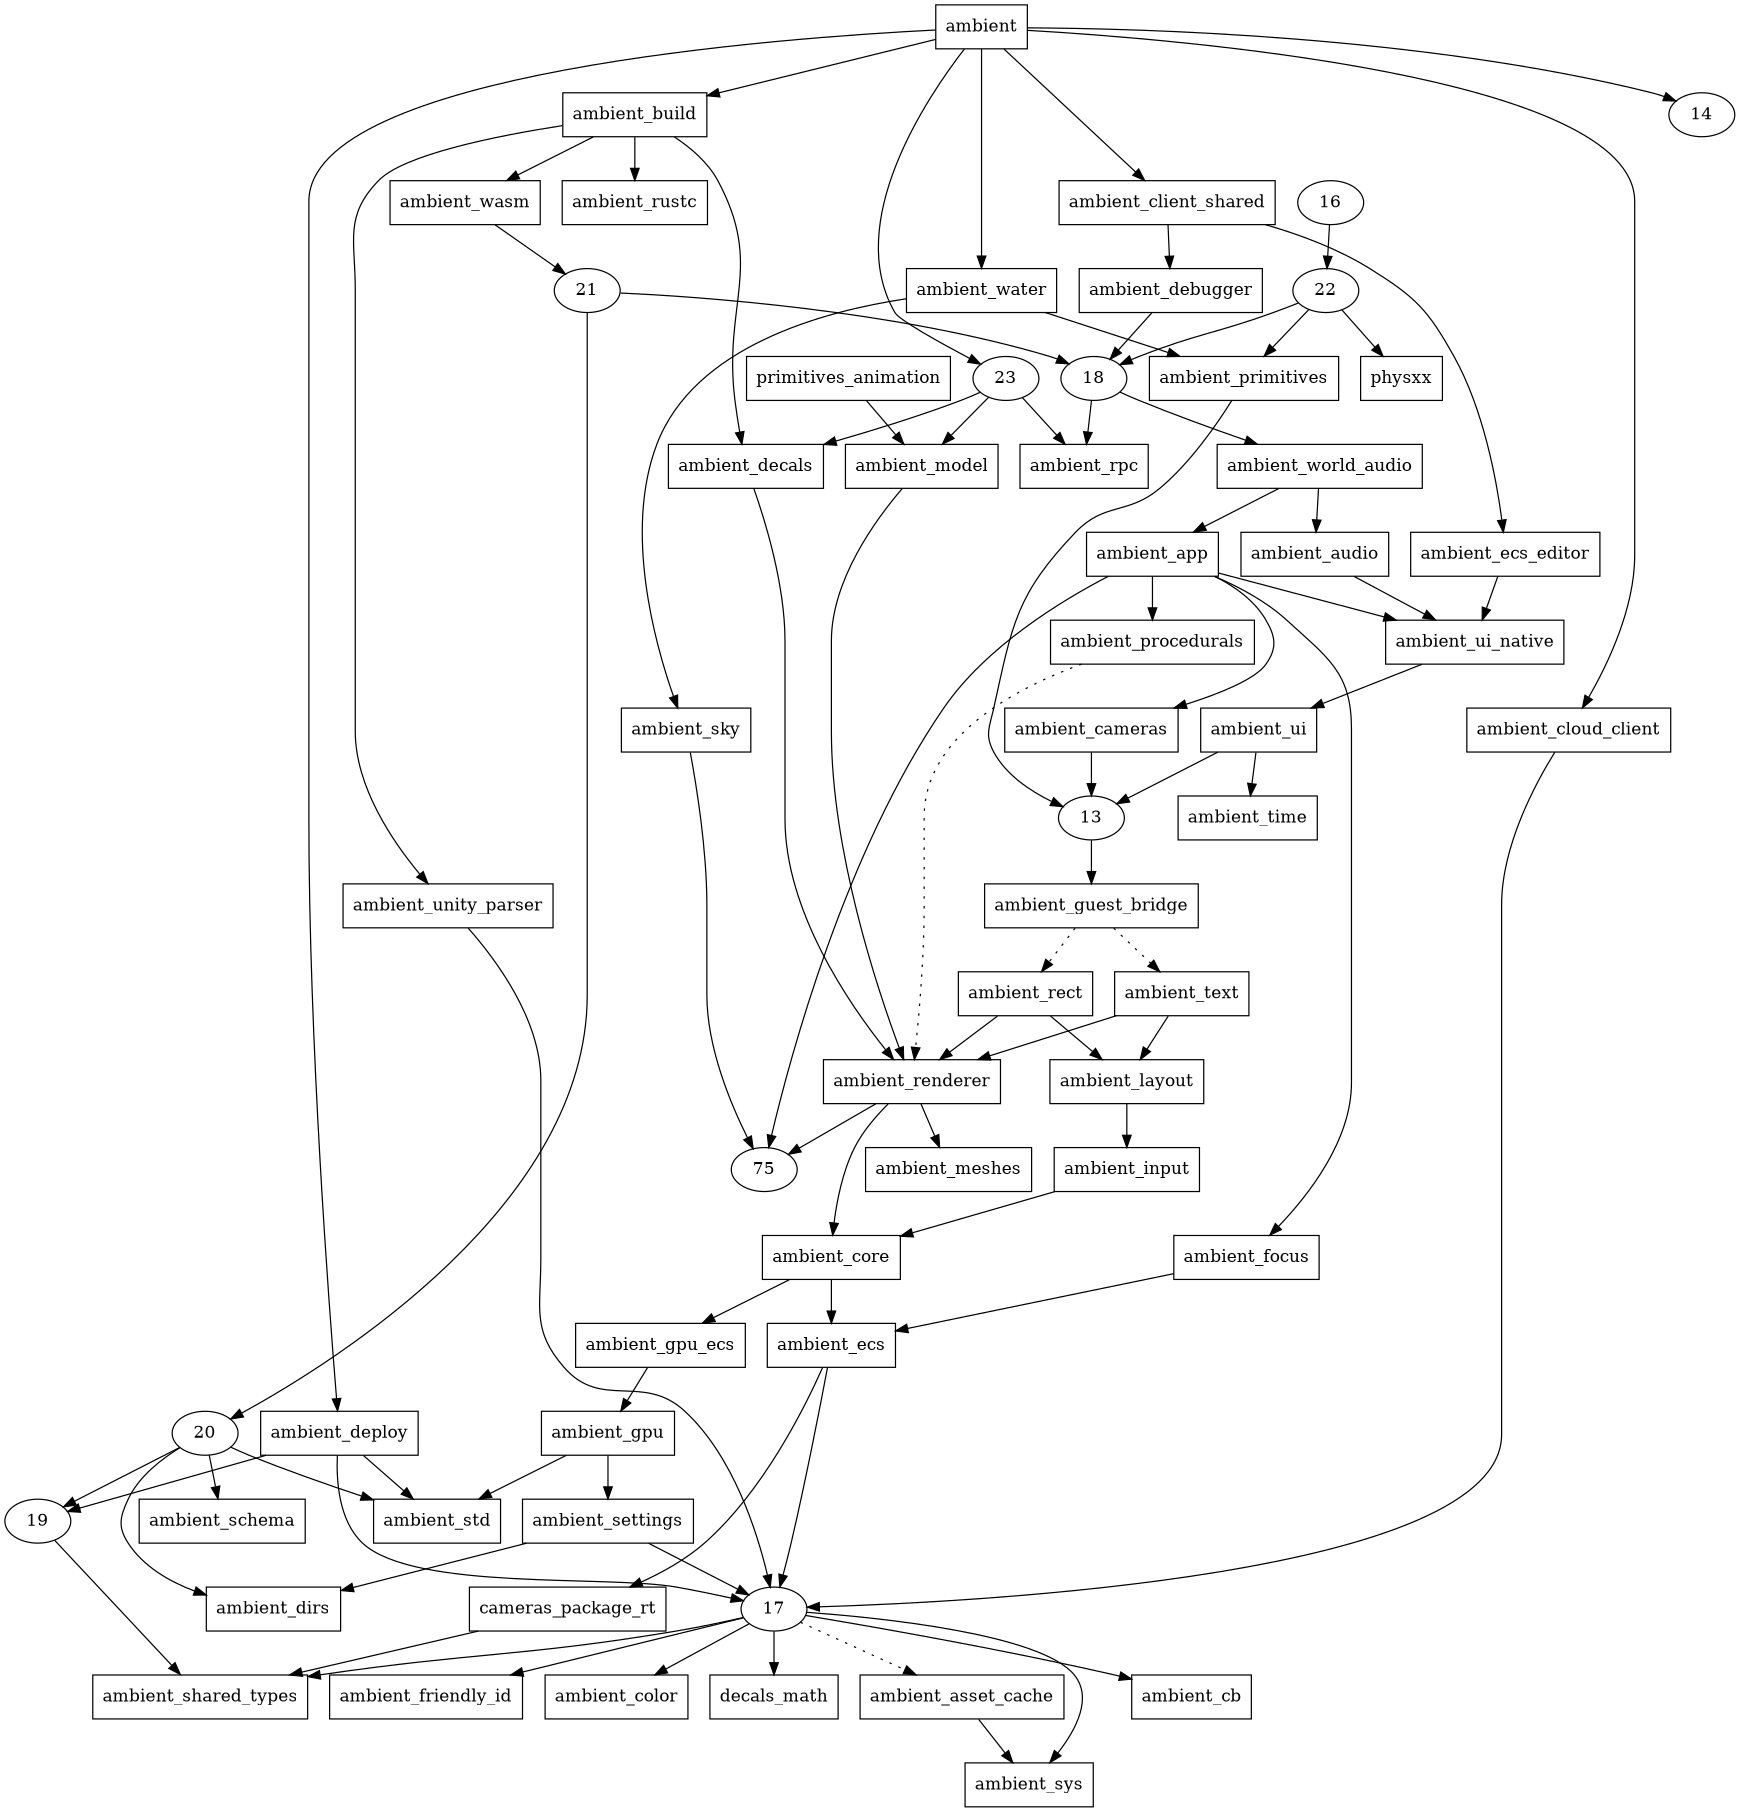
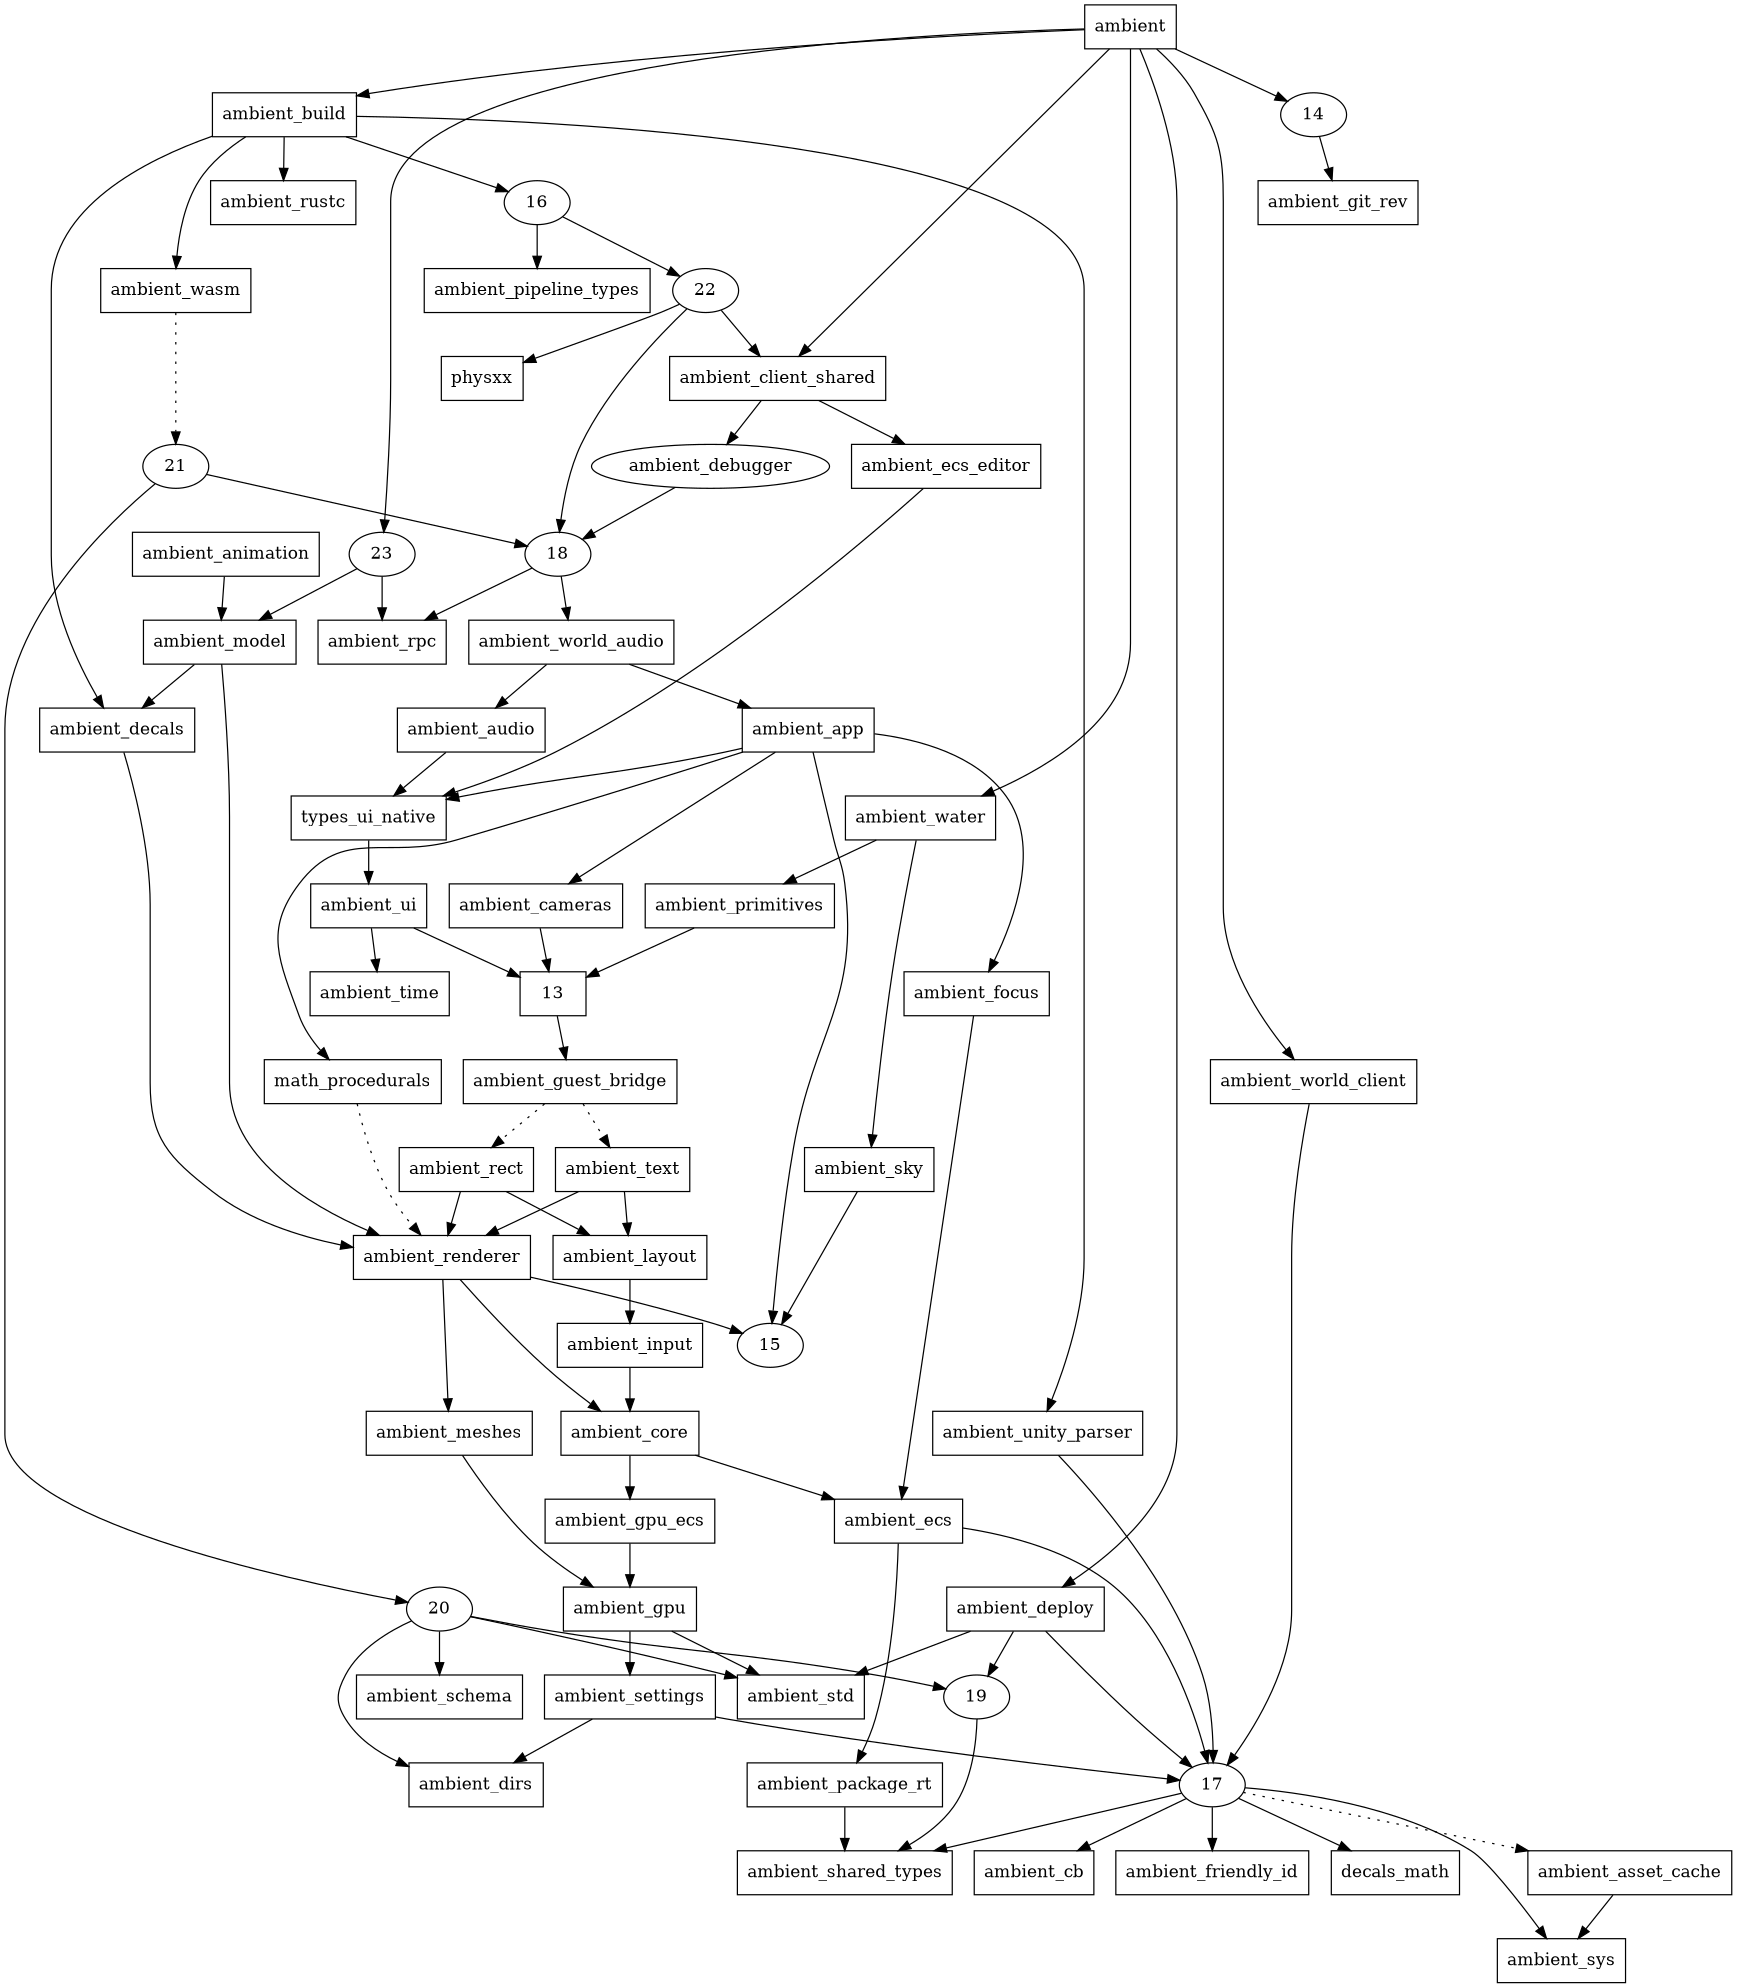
edge "ambient_build" -> "16": added
node "ambient_git_rev": added
edge "ambient_wasm" -> "21": style solid -> dotted
node "ambient_pipeline_types": added
node "ambient_debugger": shape box -> ellipse
edge "22" -> "ambient_primitives": now "22" -> "ambient_client_shared"
node "primitives_animation": label "primitives_animation" -> "ambient_animation"
edge "23" -> "ambient_decals": now "ambient_model" -> "ambient_decals"
node "ambient_procedurals": label "ambient_procedurals" -> "math_procedurals"
node "ambient_ui_native": label "ambient_ui_native" -> "types_ui_native"
node "ambient_cloud_client": label "ambient_cloud_client" -> "ambient_world_client"
node "13": shape ellipse -> box
node "75": label "75" -> "15"
edge "ambient_meshes" -> "ambient_gpu": added
node "cameras_package_rt": label "cameras_package_rt" -> "ambient_package_rt"
node "ambient_color": removed
